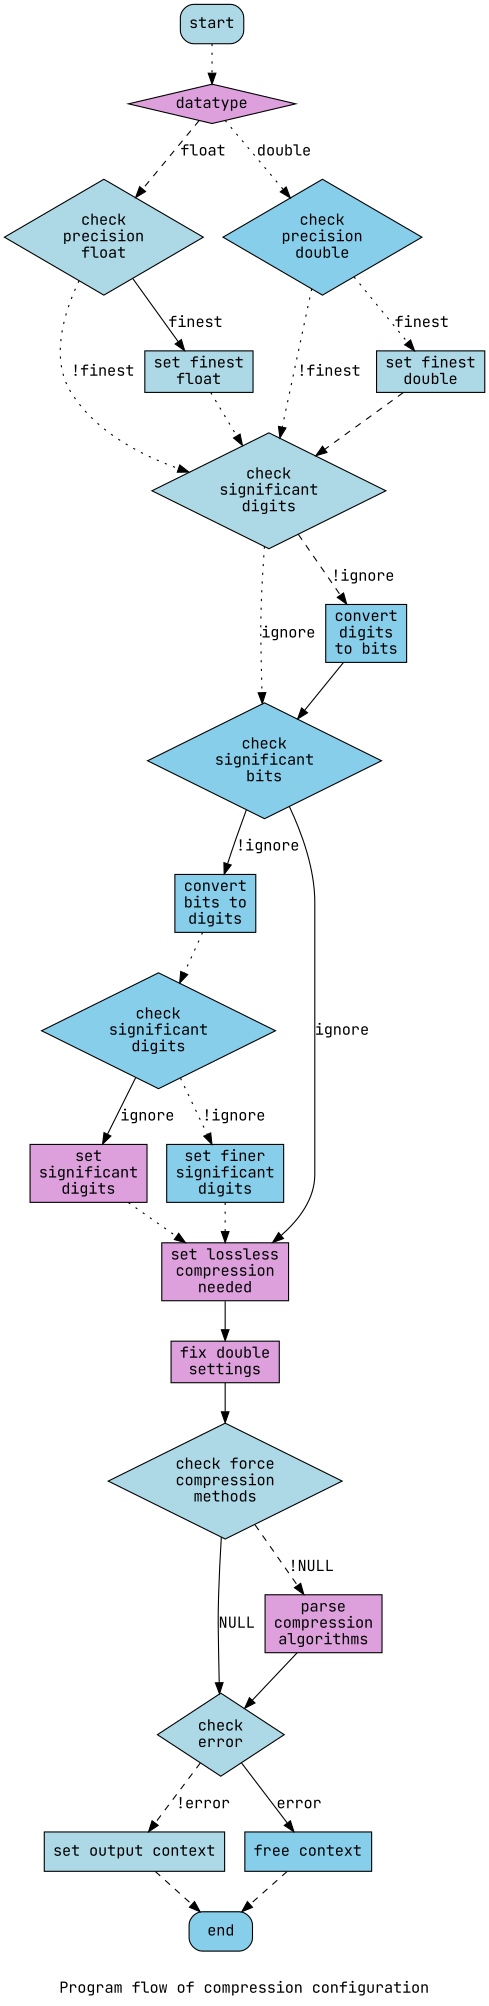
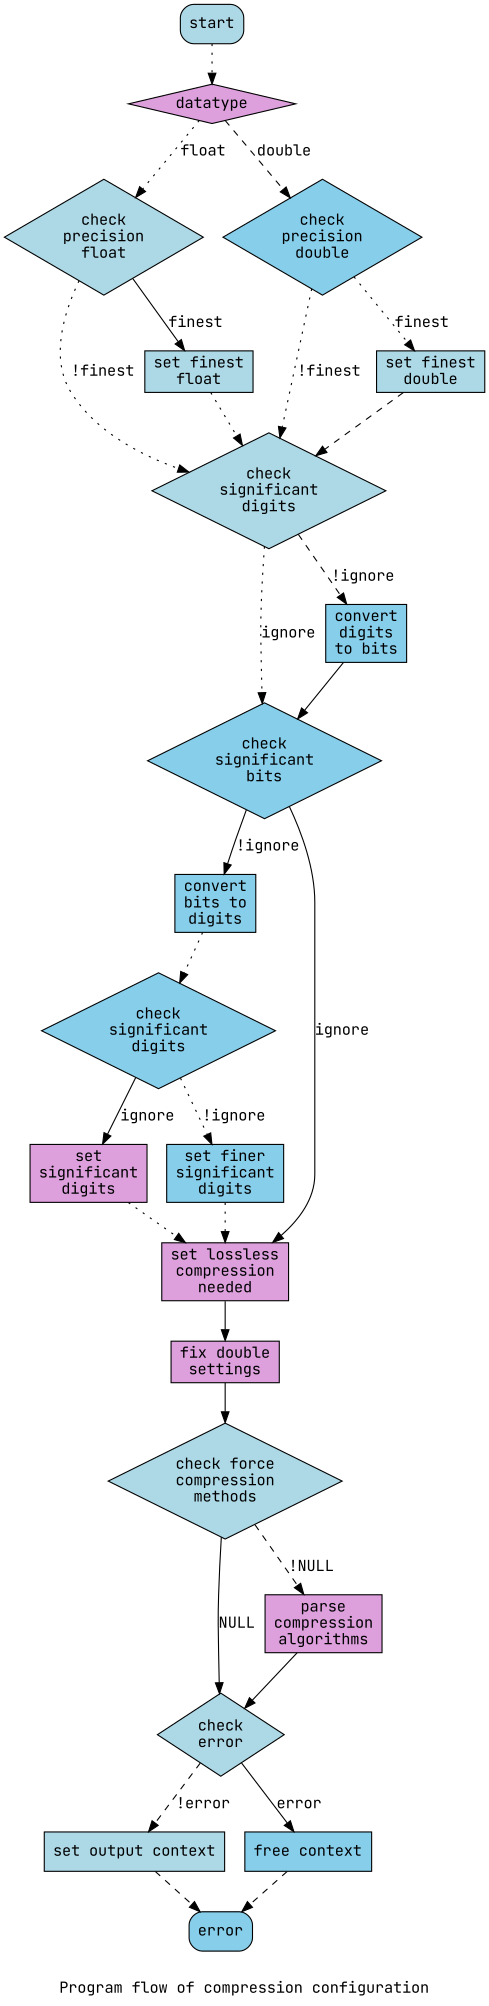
edge "datatype" -> "check precision float": style dashed -> dotted
edge "datatype" -> "check precision double": style dotted -> dashed
node "end": label "end" -> "error"
